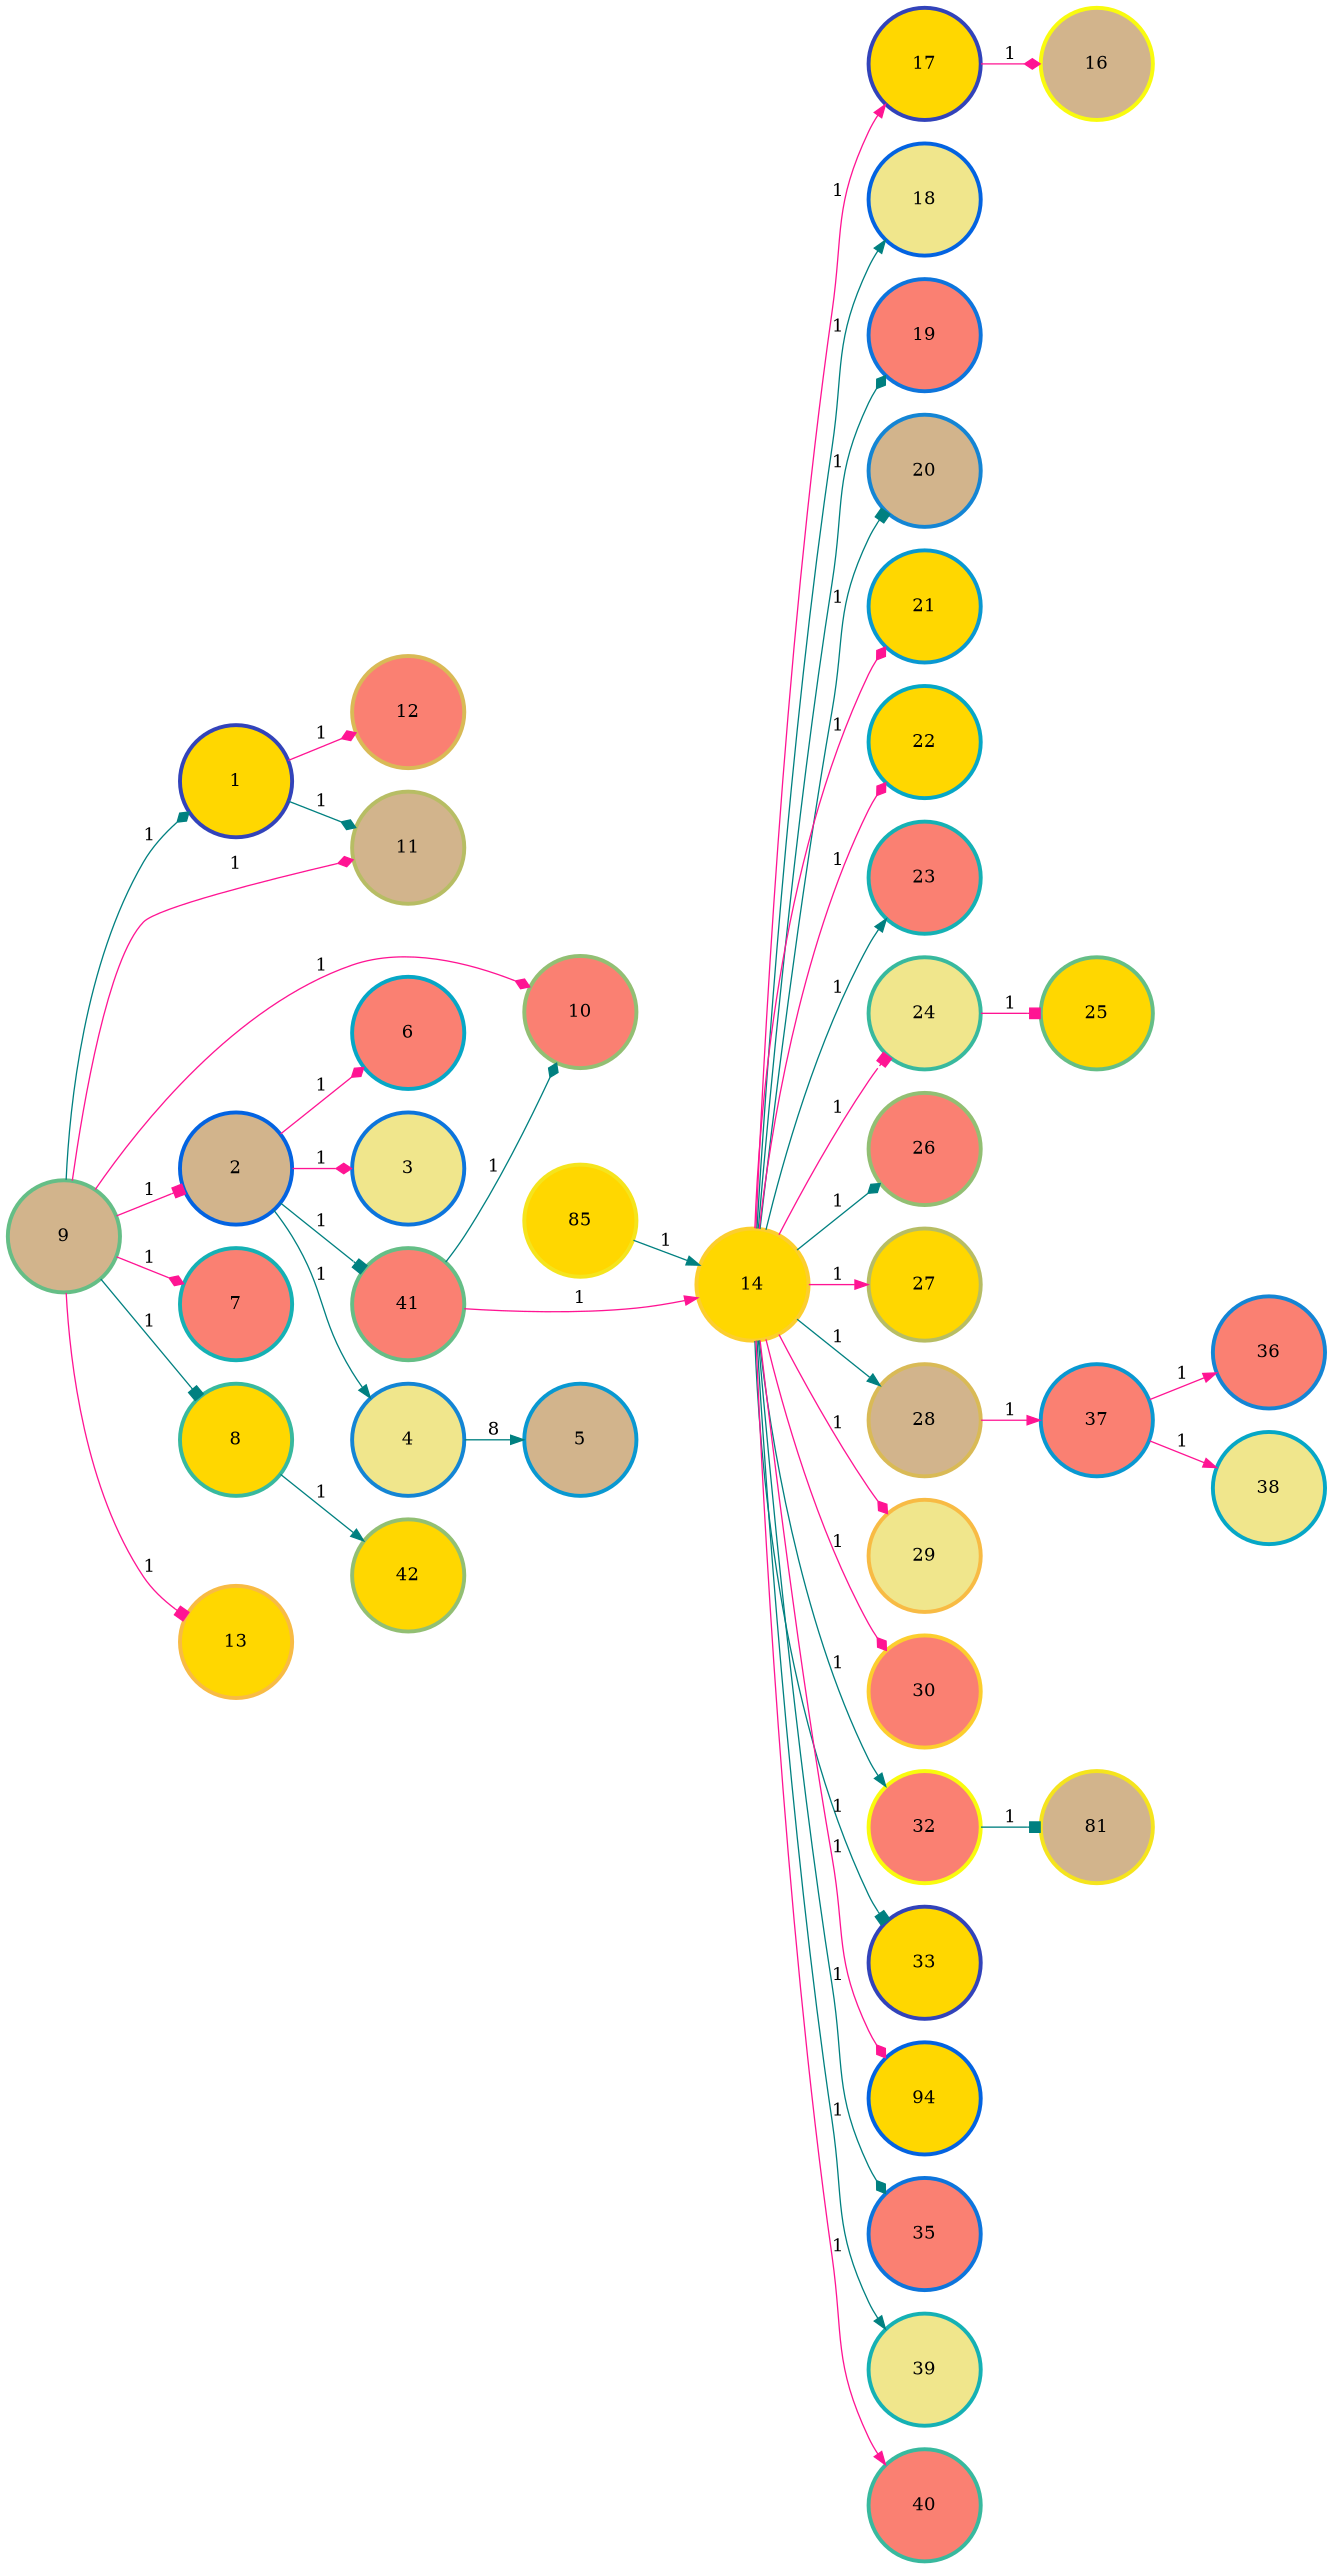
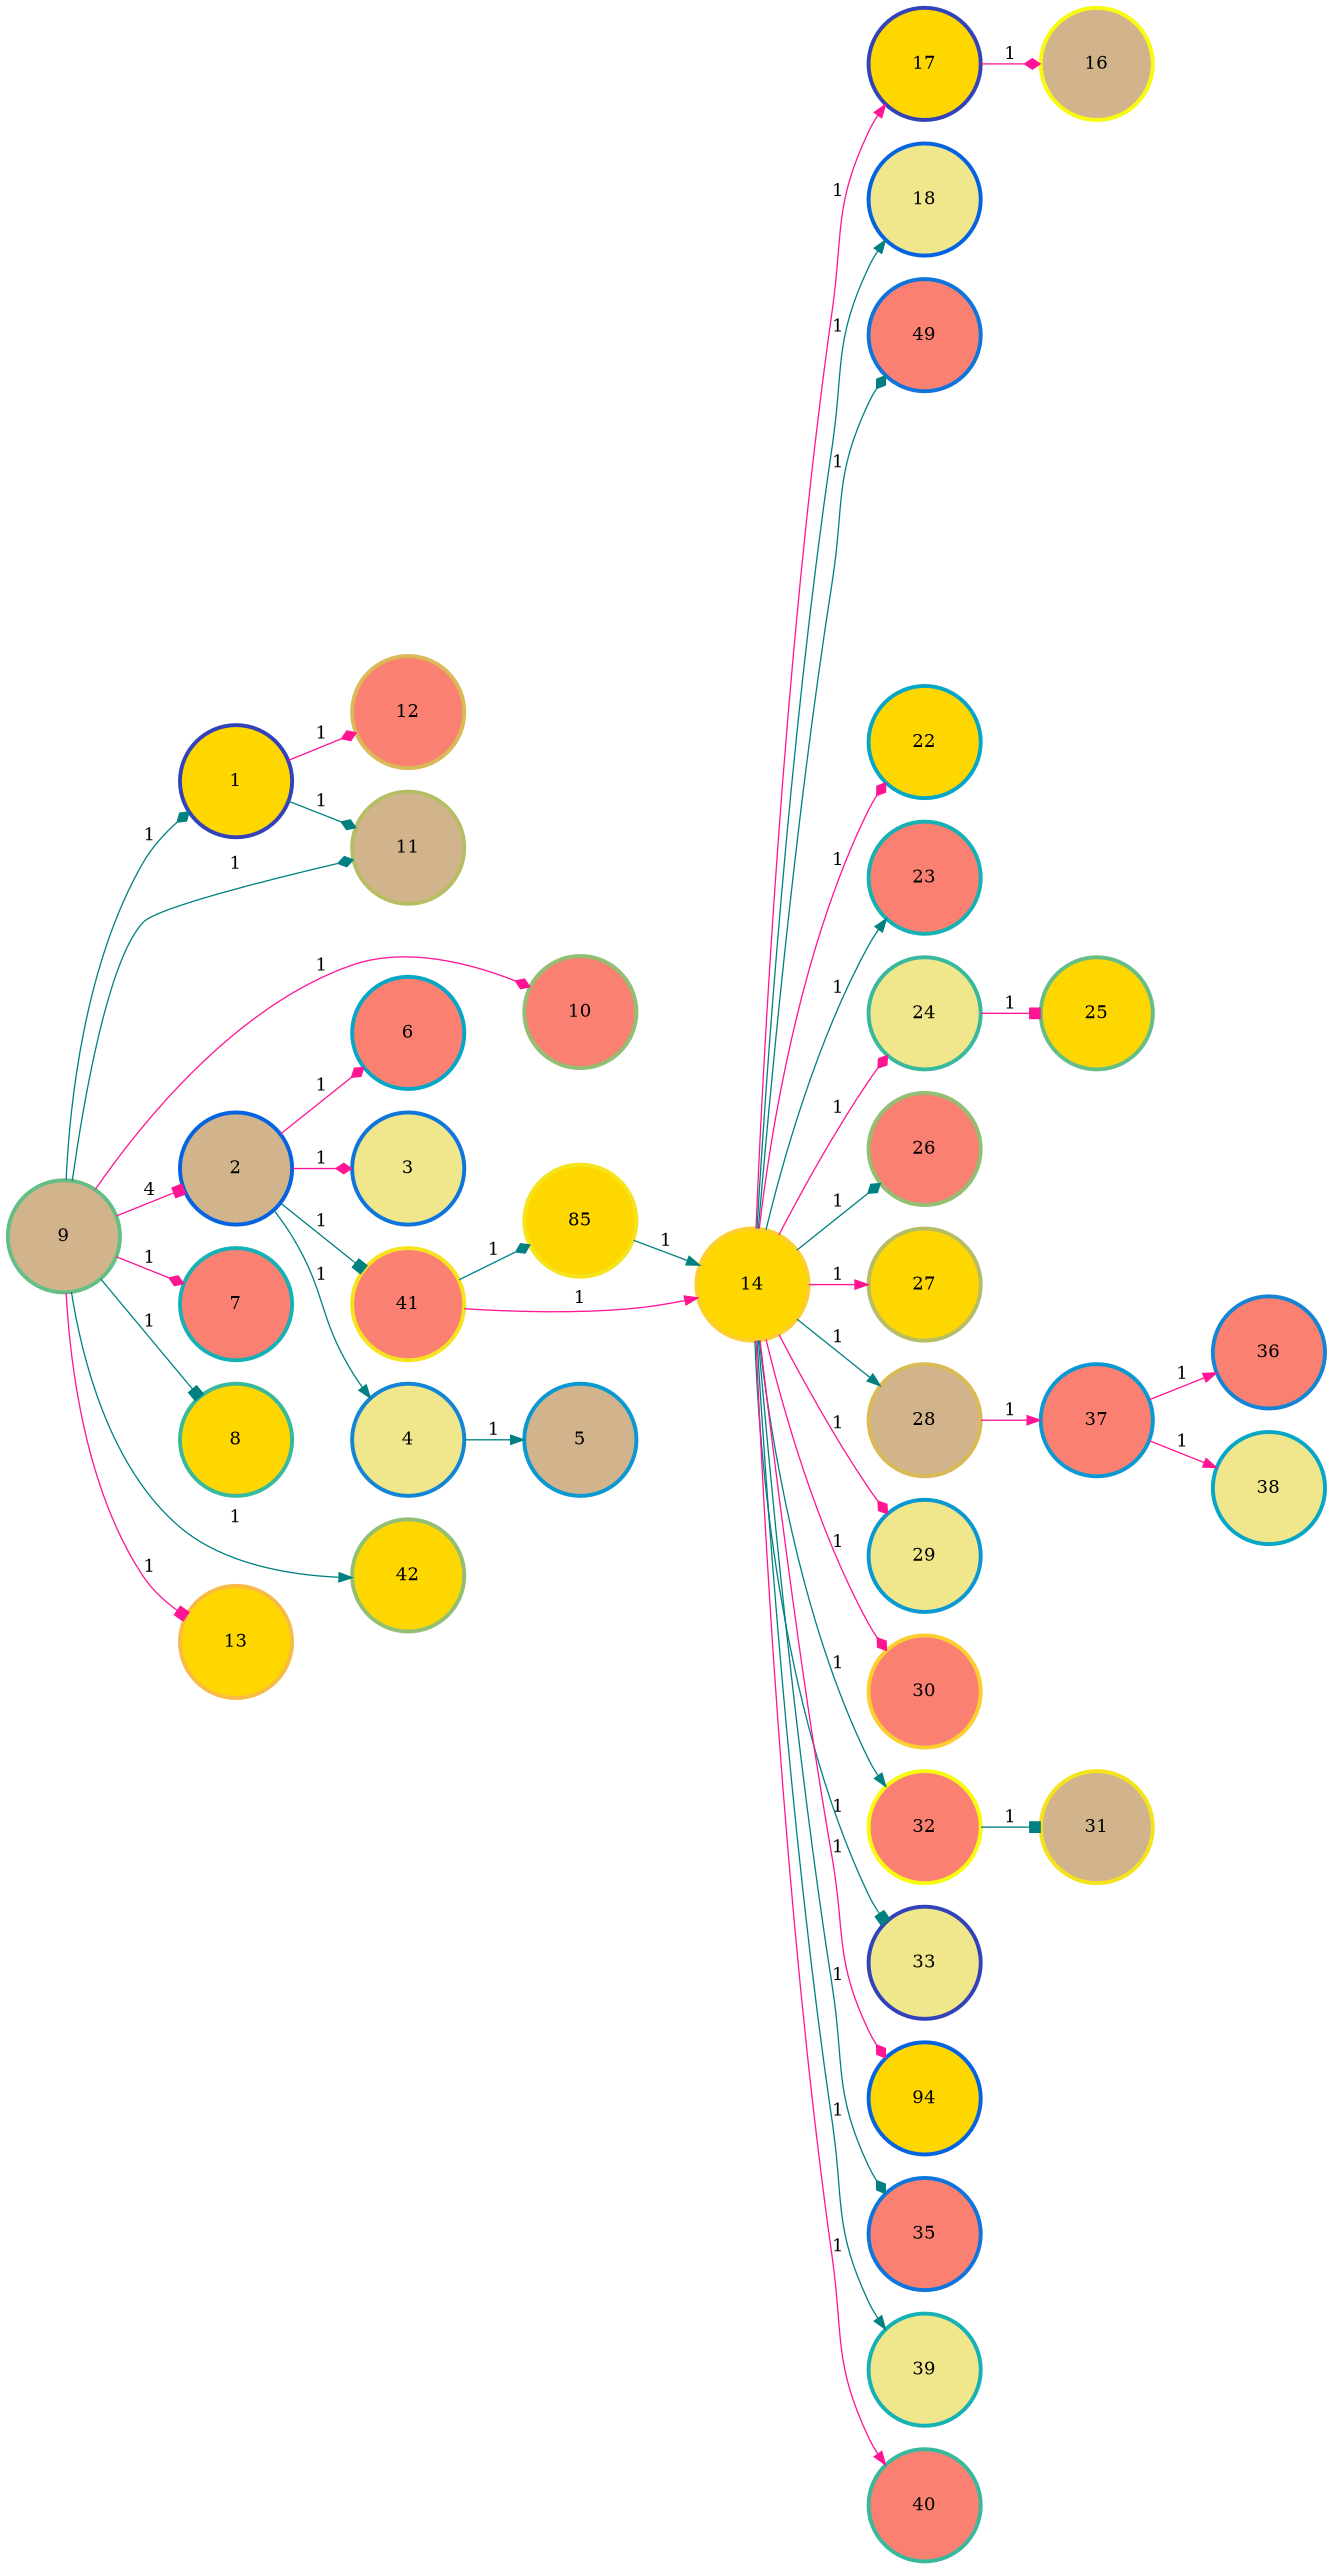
node "19": label "19" -> "49"
node "20": removed
node "21": removed
edge "9" -> "11": color deeppink -> teal
edge "14" -> "24": arrowhead box -> diamond
edge "41" -> "10": now "41" -> "85"
edge "9" -> "2": label "1" -> "4"
node "41": color #65be86 -> #f5e41d
edge "4" -> "5": label "8" -> "1"
edge "8" -> "42": now "9" -> "42"
node "29": color #f8bb44 -> #0998d1
node "81": label "81" -> "31"
node "33": fillcolor gold -> khaki
